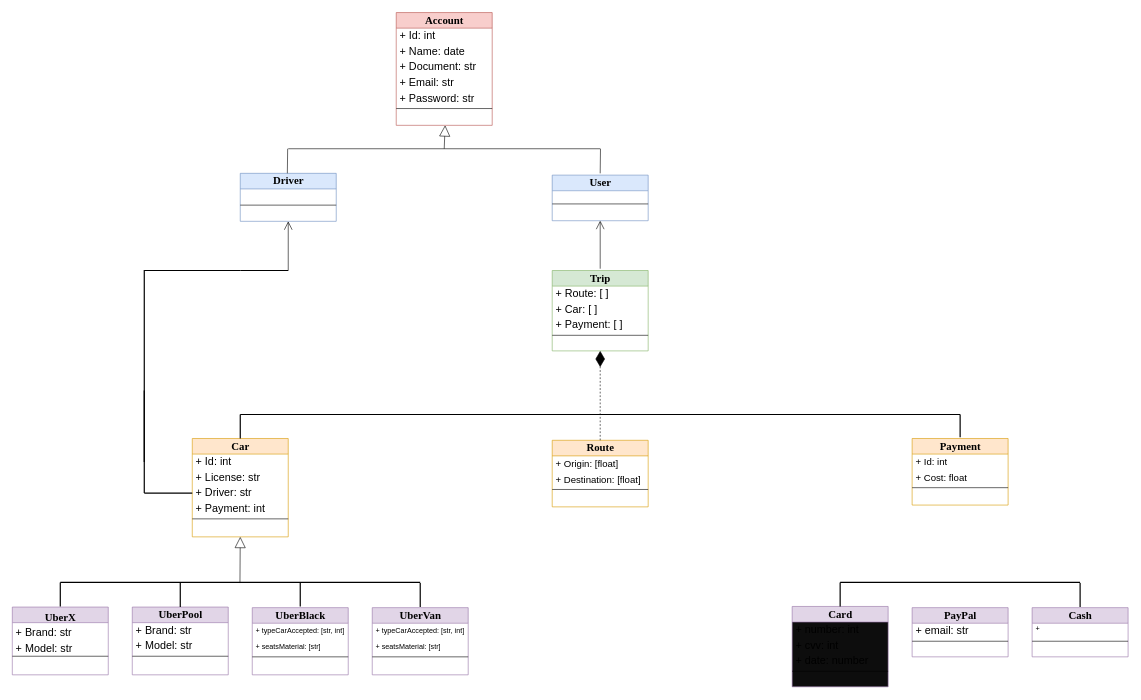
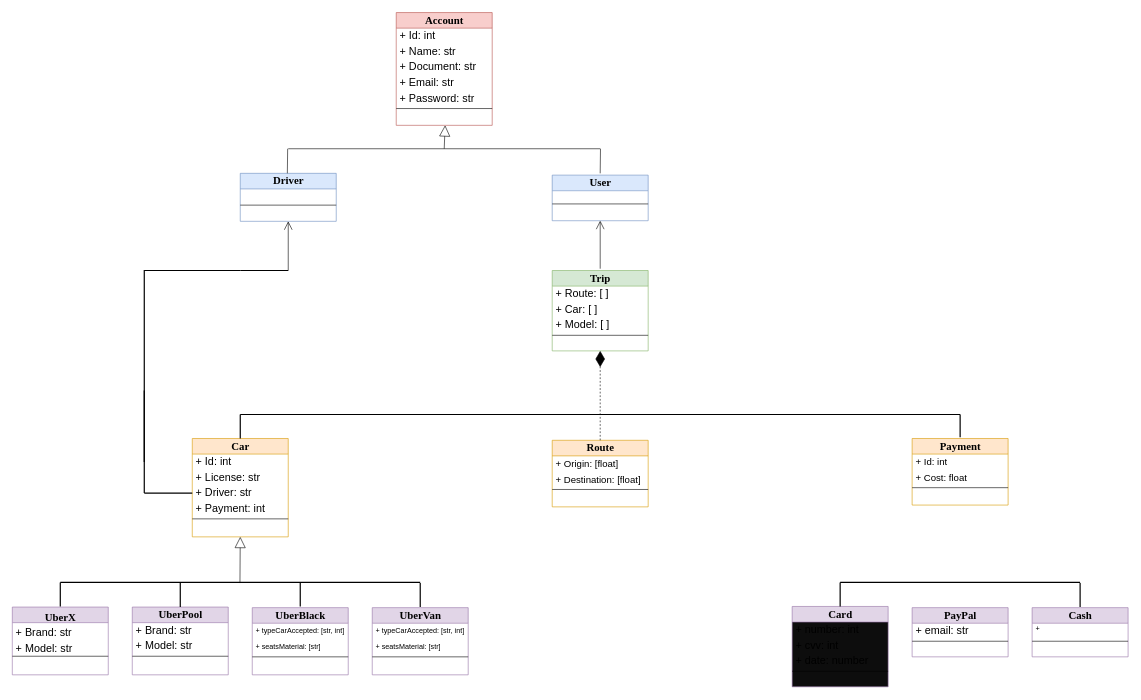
node "+ Name: date": label "+ Name: date" -> "+ Name: str"
node "+ Payment: [ ]": label "+ Payment: [ ]" -> "+ Model: [ ]"
